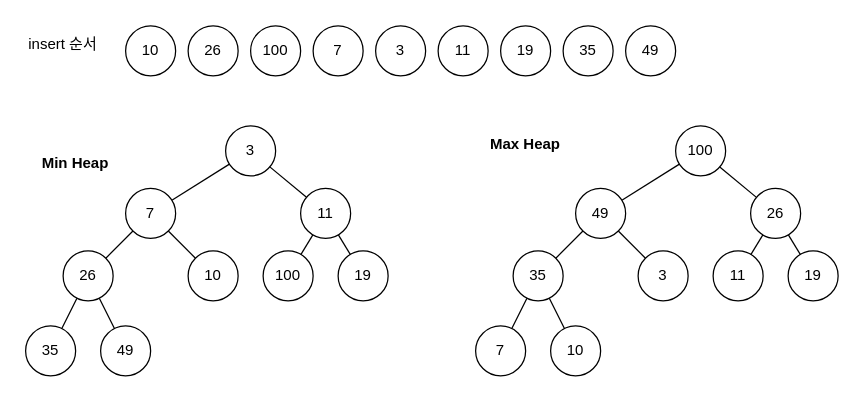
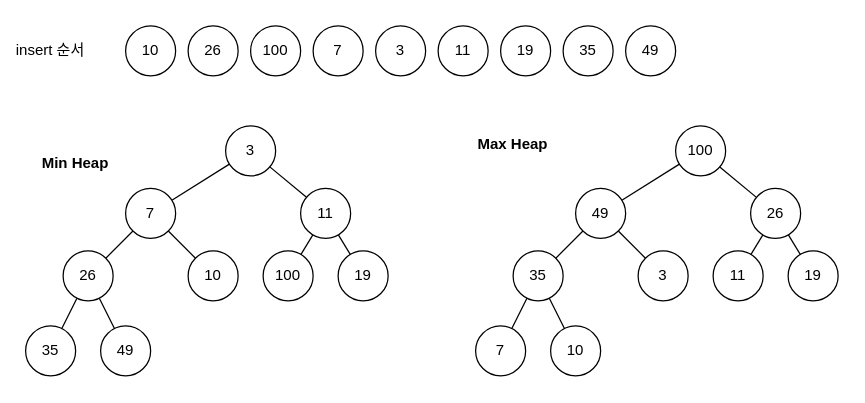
node "insert 순서": moved (63, 44) -> (51, 51)
node "Max Heap": moved (526, 144) -> (513, 144)
